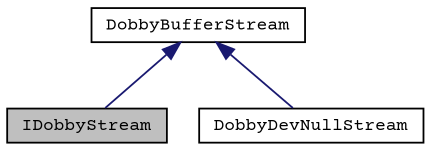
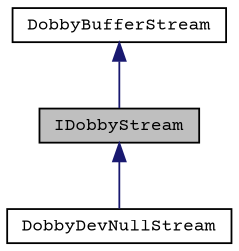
edge "DobbyDevNullStream" -> "DobbyBufferStream": now "DobbyDevNullStream" -> "IDobbyStream"
